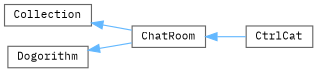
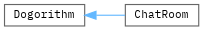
node "Collection": removed
node "CtrlCat": removed
